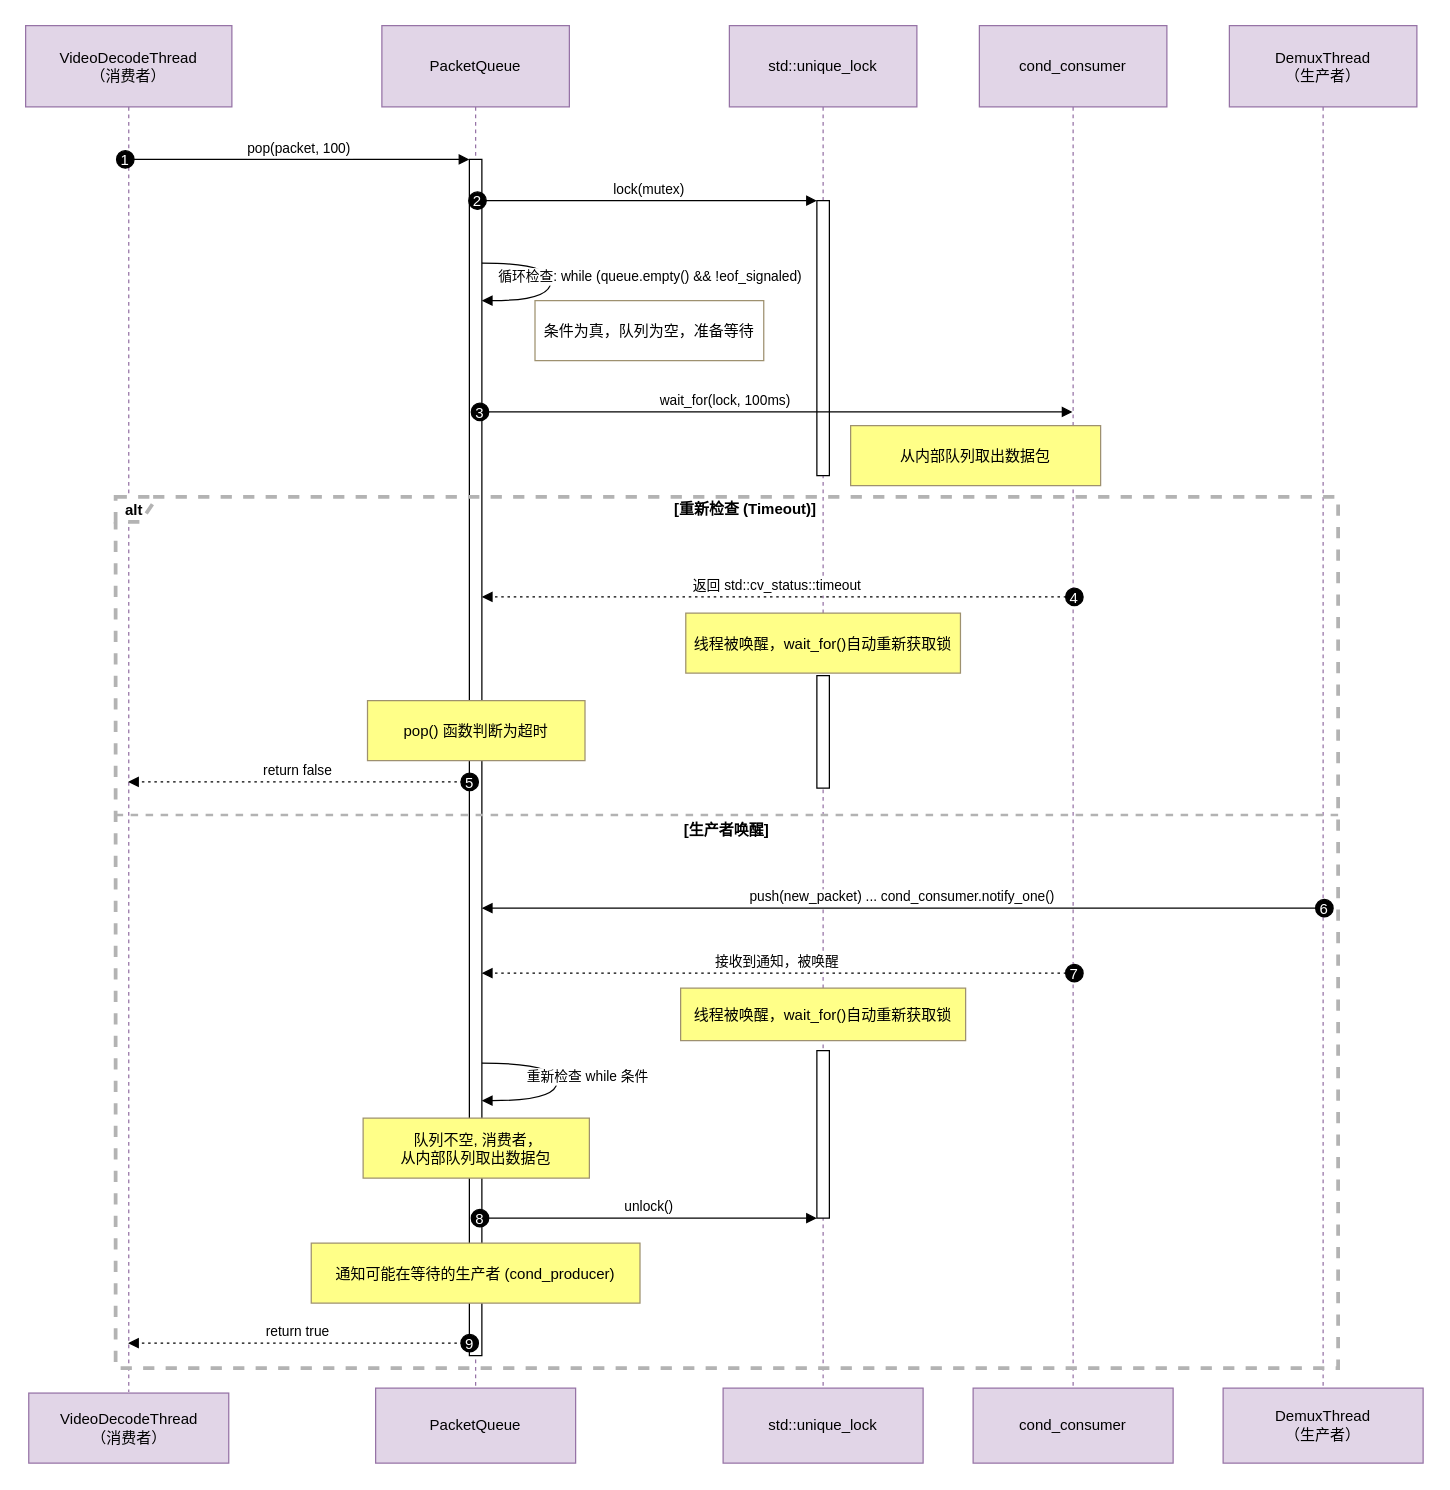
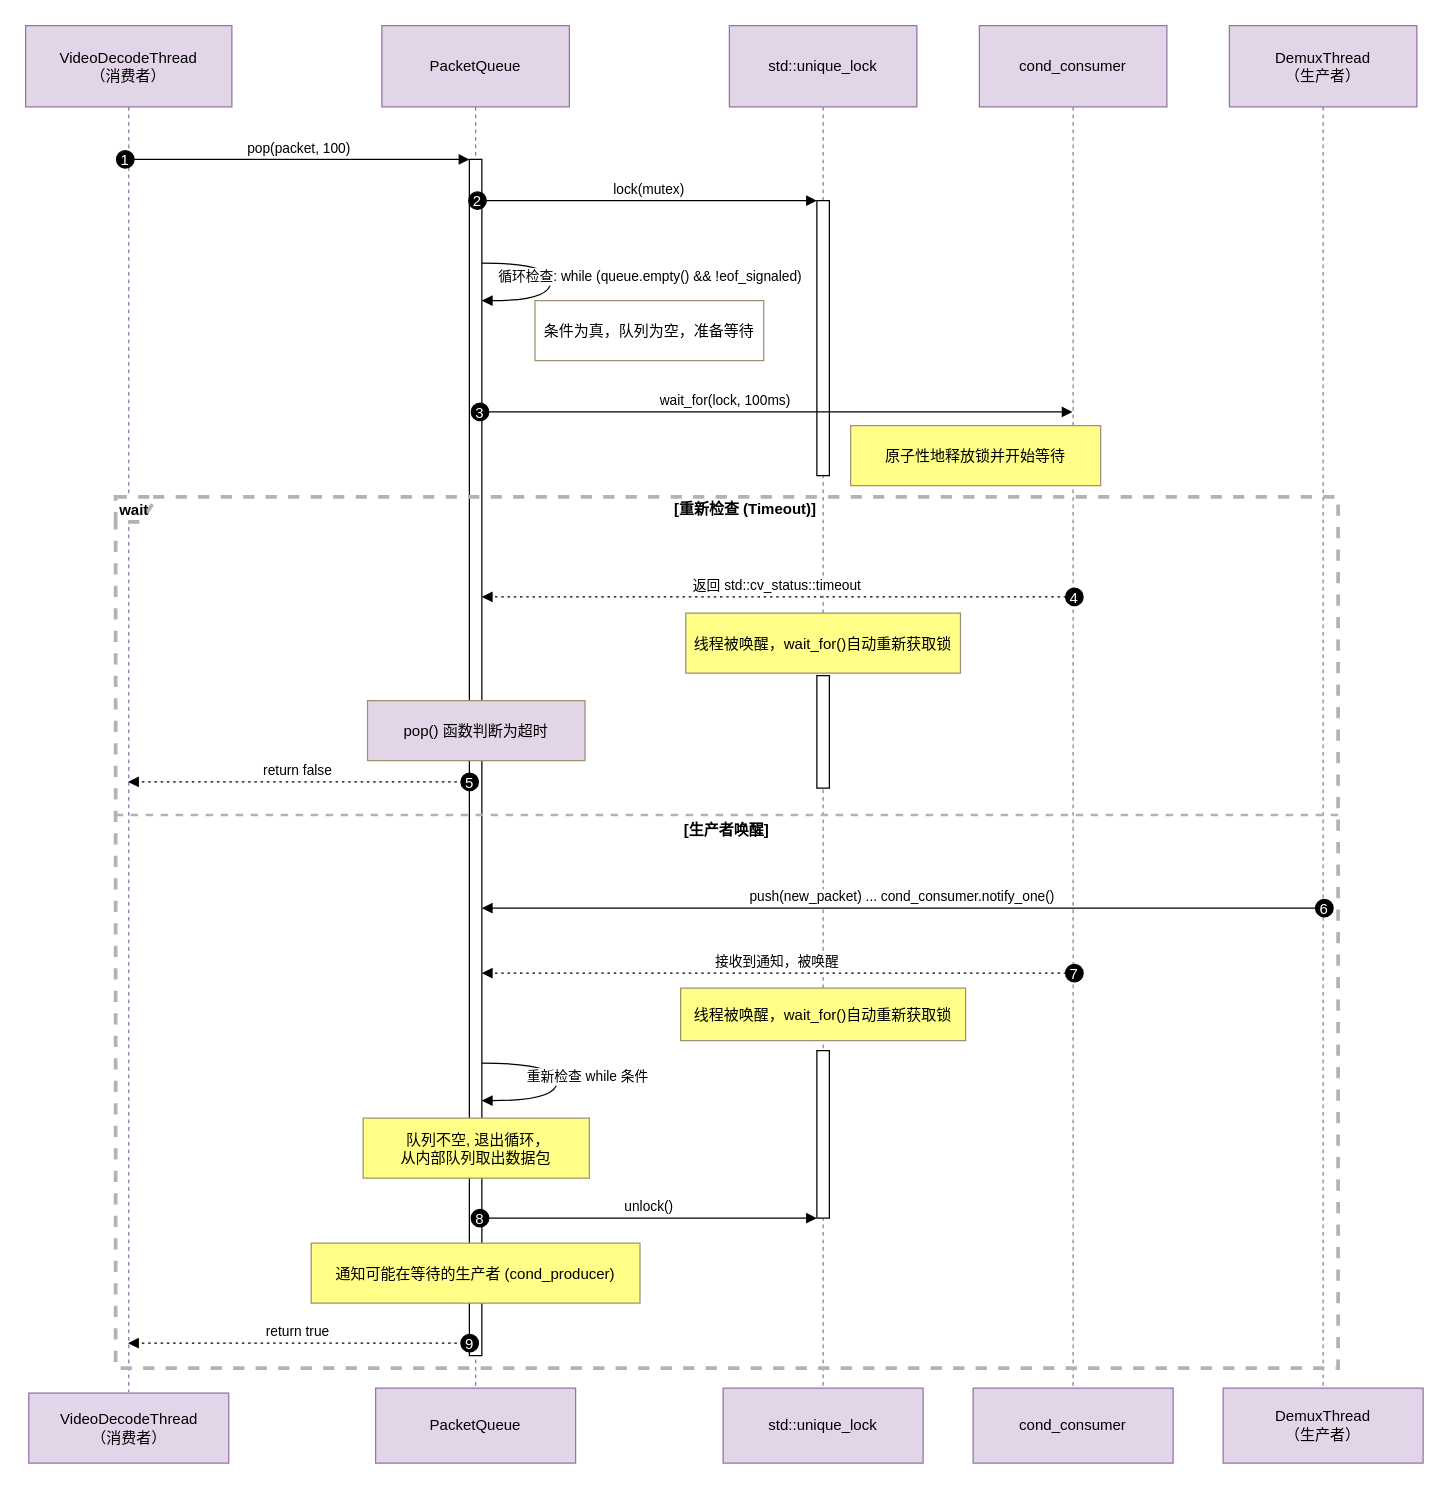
node "从内部队列取出数据包": label "从内部队列取出数据包" -> "原子性地释放锁并开始等待"
node "alt": label "alt" -> "wait"
node "pop() 函数判断为超时": fillcolor #ffff88 -> #e1d5e7
node "队列不空, 消费者， 从内部队列取出数据包": label "队列不空, 消费者， 从内部队列取出数据包" -> "队列不空, 退出循环， 从内部队列取出数据包"
